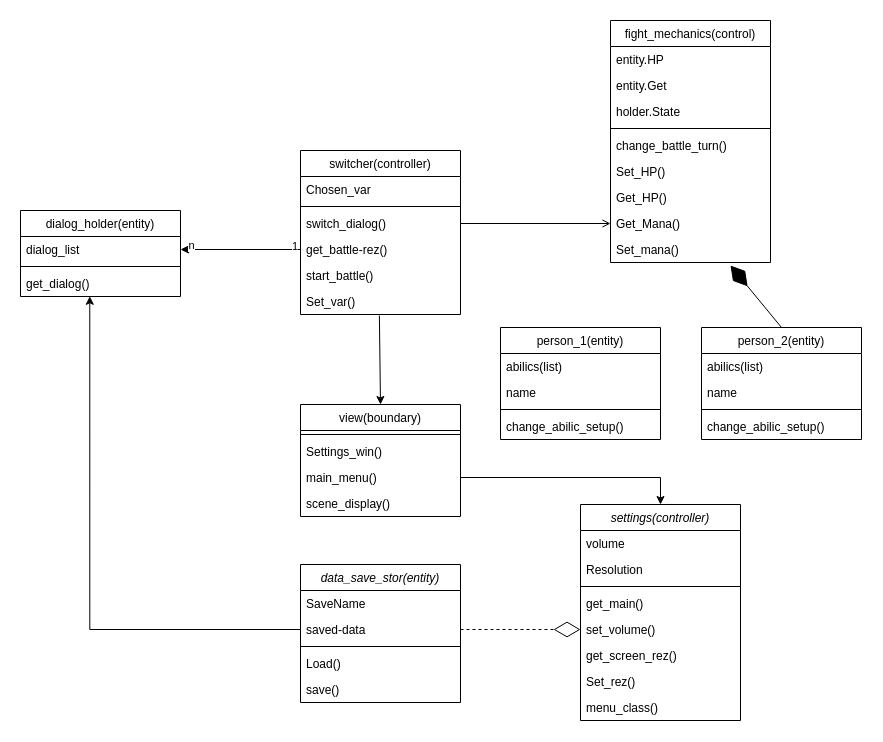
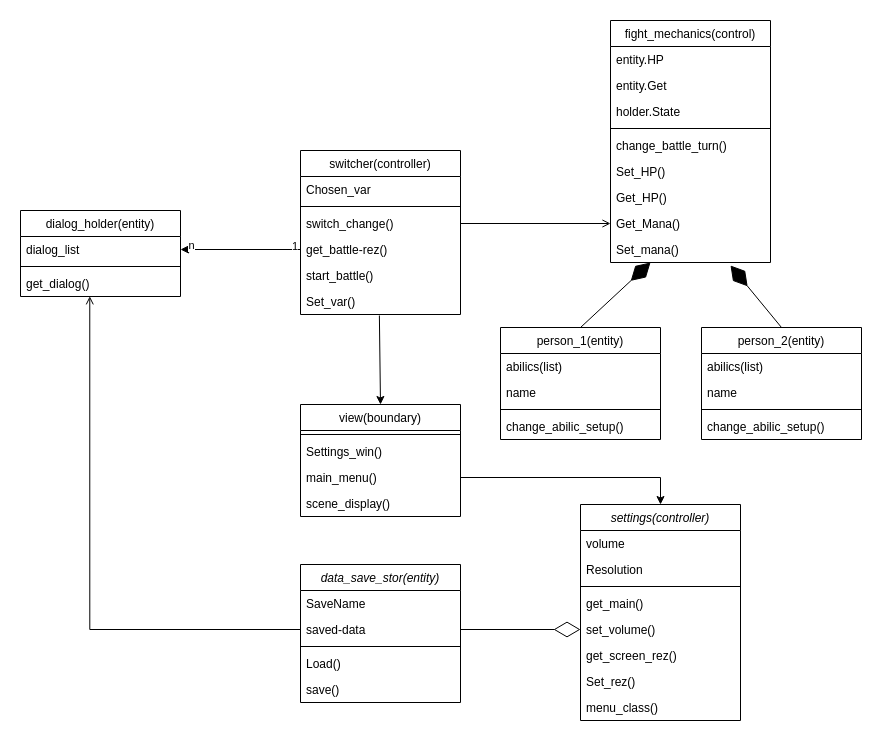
node "switch_dialog()": label "switch_dialog()" -> "switch_change()"
edge "person_1(entity)" -> "fight_mechanics(control)": added
edge "saved-data" -> "get_dialog()": arrowhead classic -> open
edge "saved-data" -> "set_volume()": style dashed -> solid
